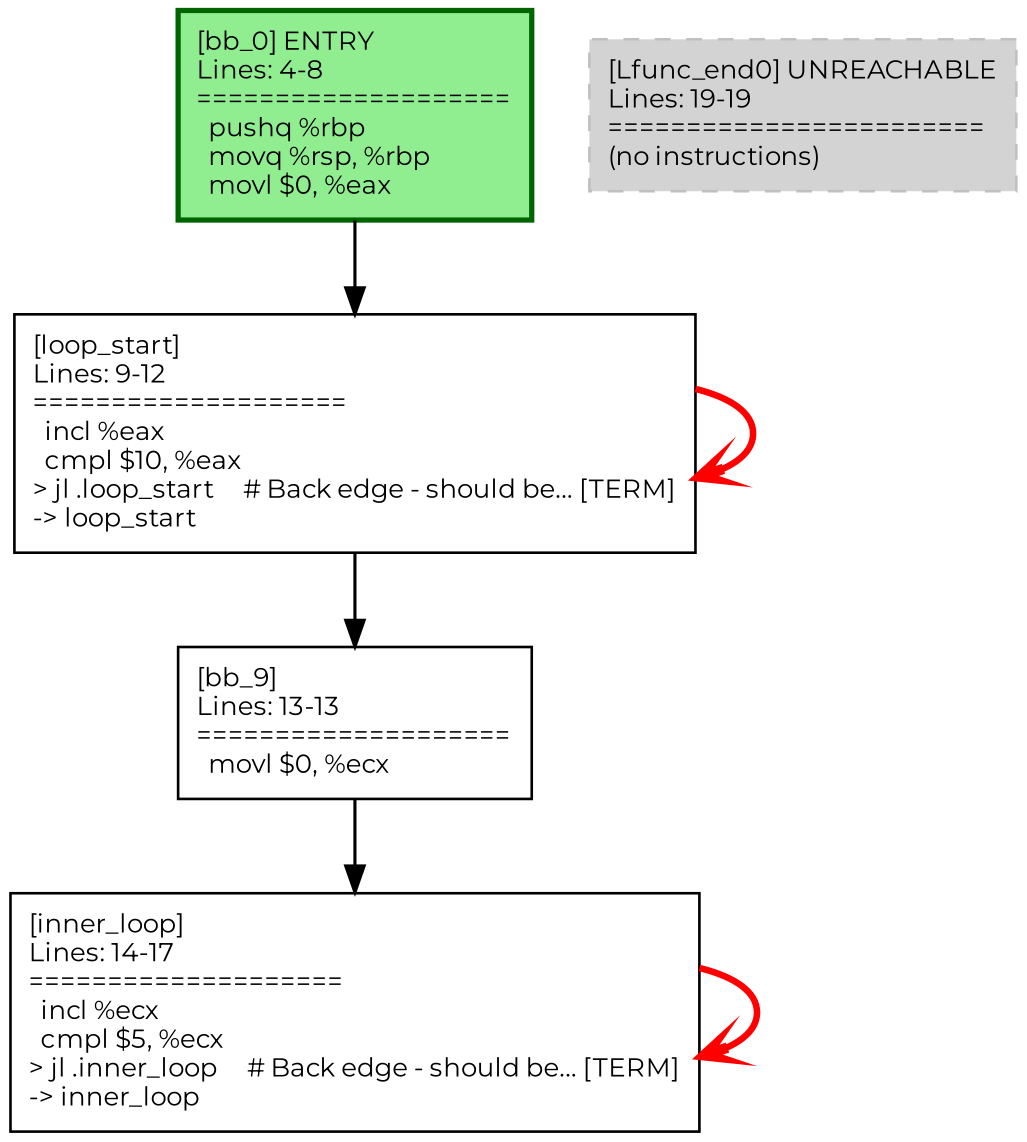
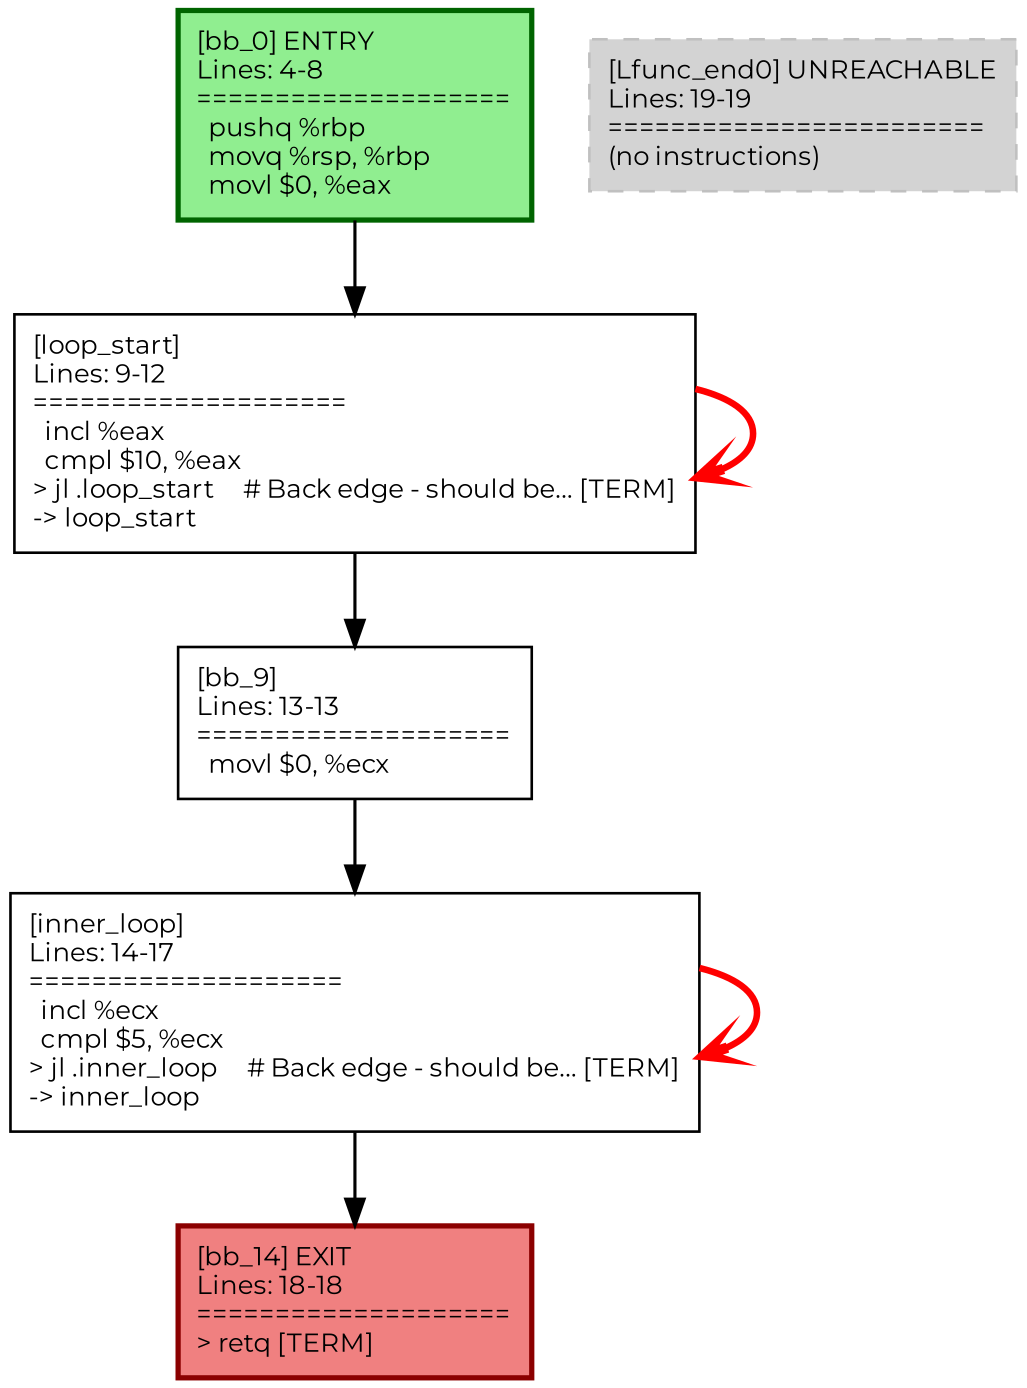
node "[bb_14] EXIT Lines: 18-18 ==================== > retq [TERM]": added
